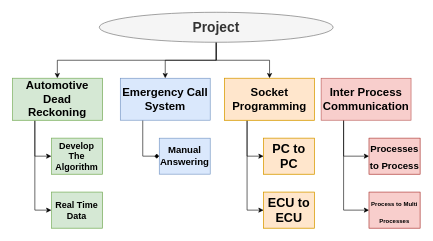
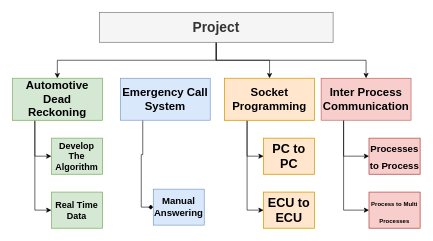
node "Project": shape ellipse -> rectangle
edge "Project" -> "Inter Process Communication": added
edge "Project" -> "Emergency Call System": removed
node "Manual Answering": moved (185, 156) -> (179, 207)
